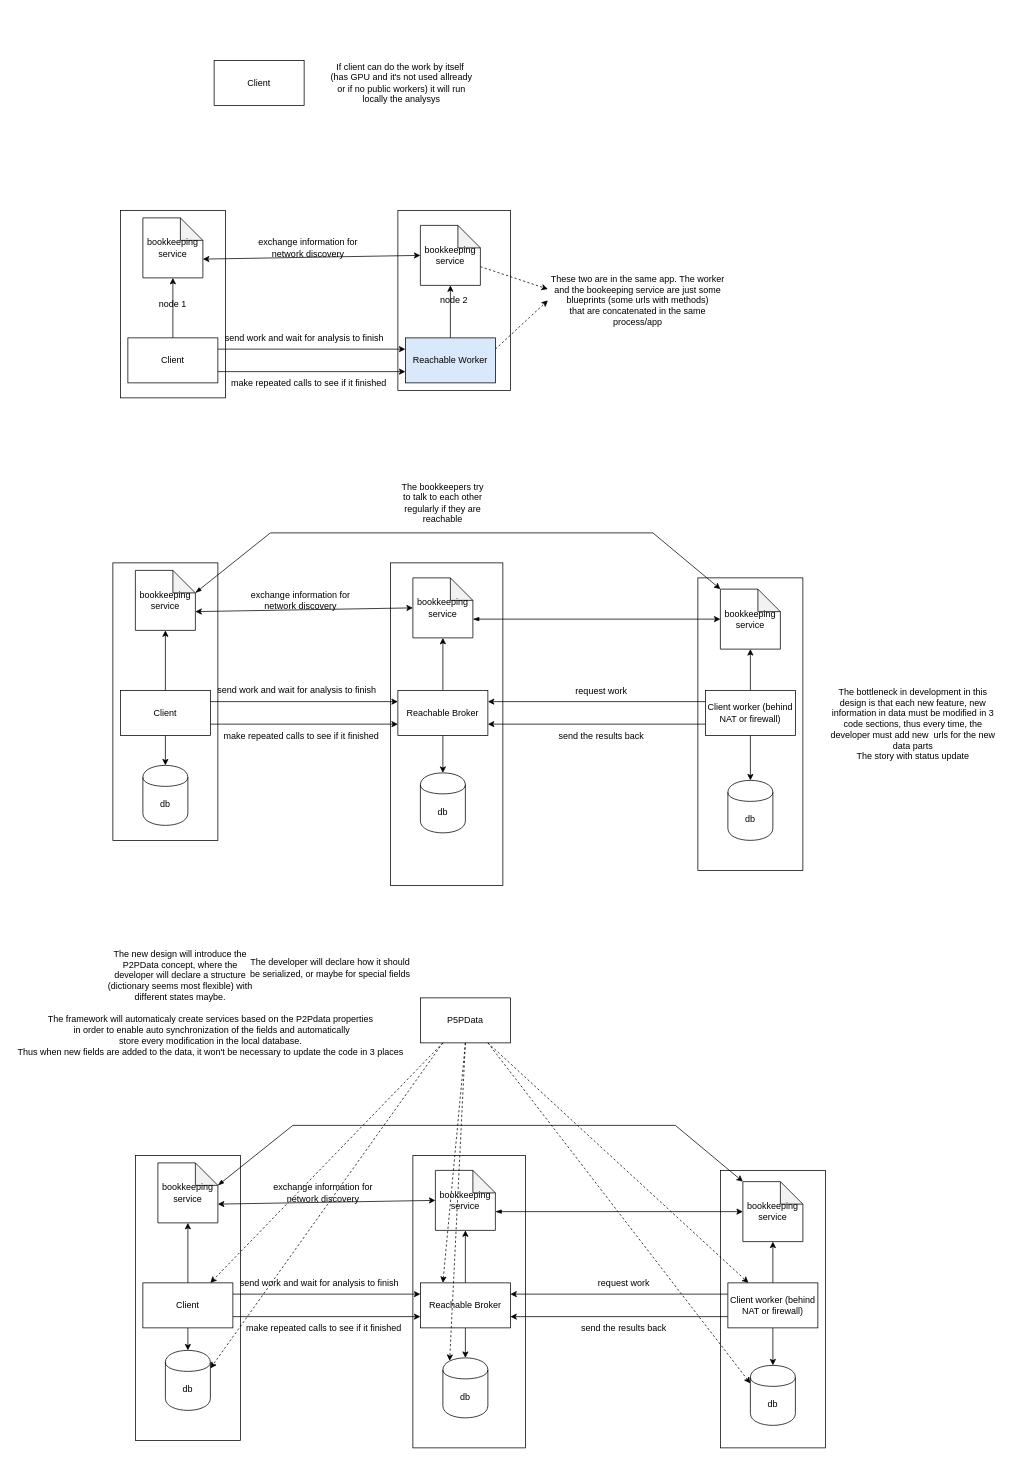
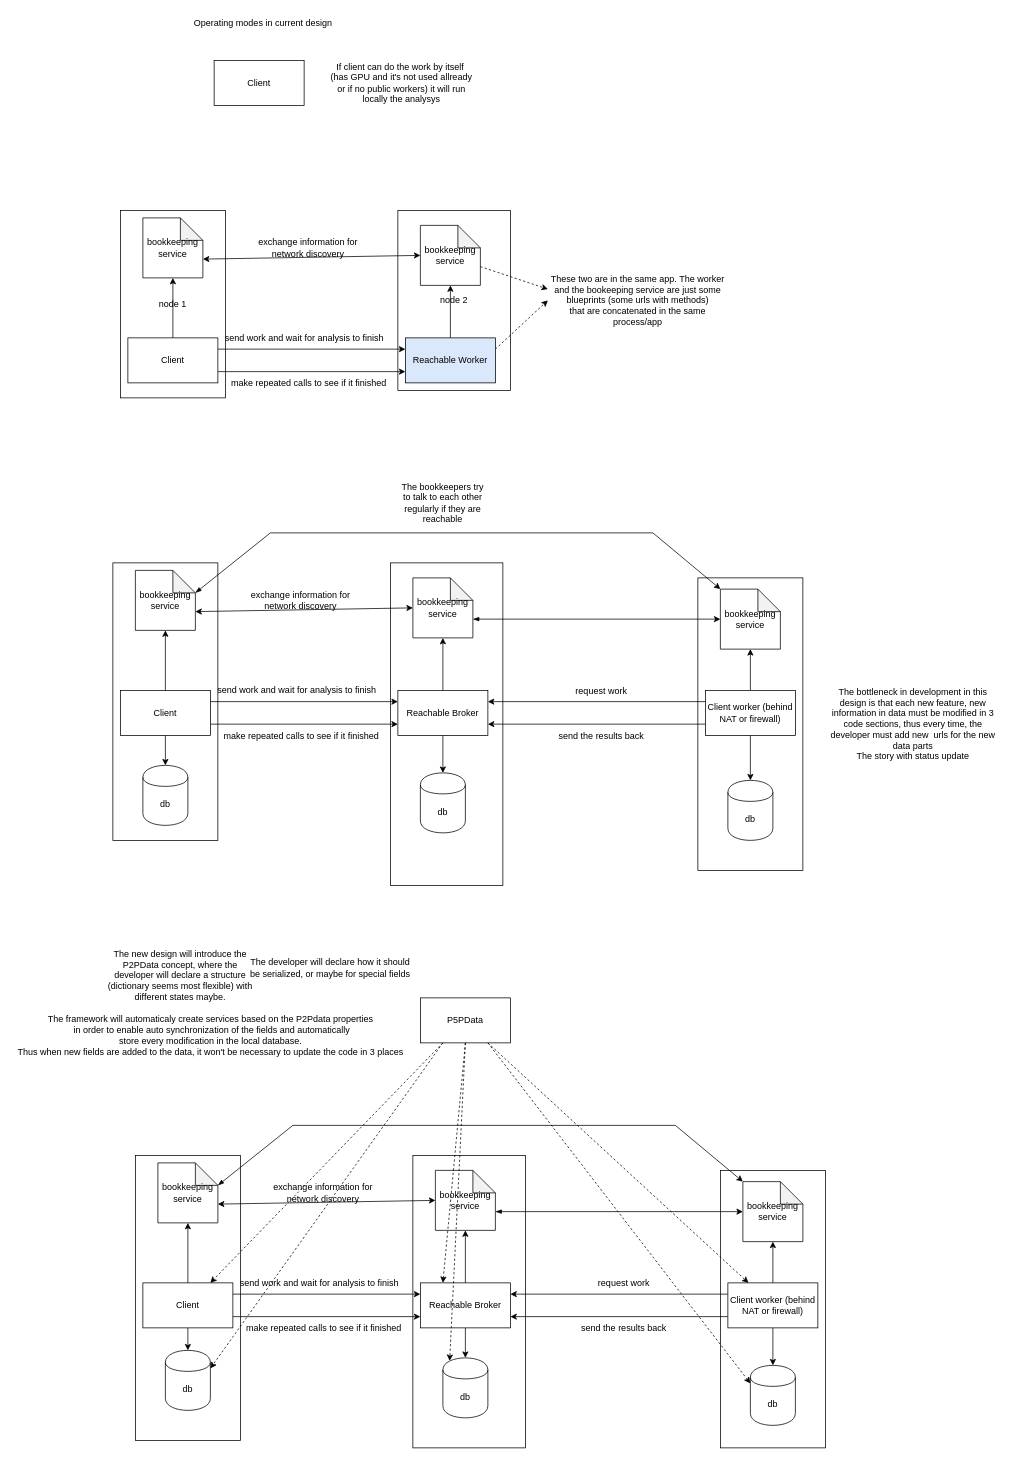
node "Operating modes in current design": added
